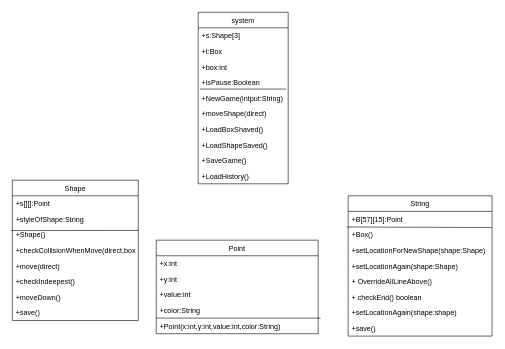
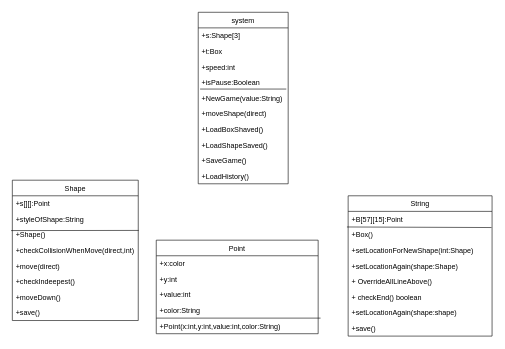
node "+box:int": label "+box:int" -> "+speed:int"
node "+NewGame(intput:String)": label "+NewGame(intput:String)" -> "+NewGame(value:String)"
node "+checkCollisionWhenMove(direct,box)": label "+checkCollisionWhenMove(direct,box)" -> "+checkCollisionWhenMove(direct,int)"
node "+setLocationForNewShape(shape:Shape)": label "+setLocationForNewShape(shape:Shape)" -> "+setLocationForNewShape(int:Shape)"
node "+x:int": label "+x:int" -> "+x:color"
